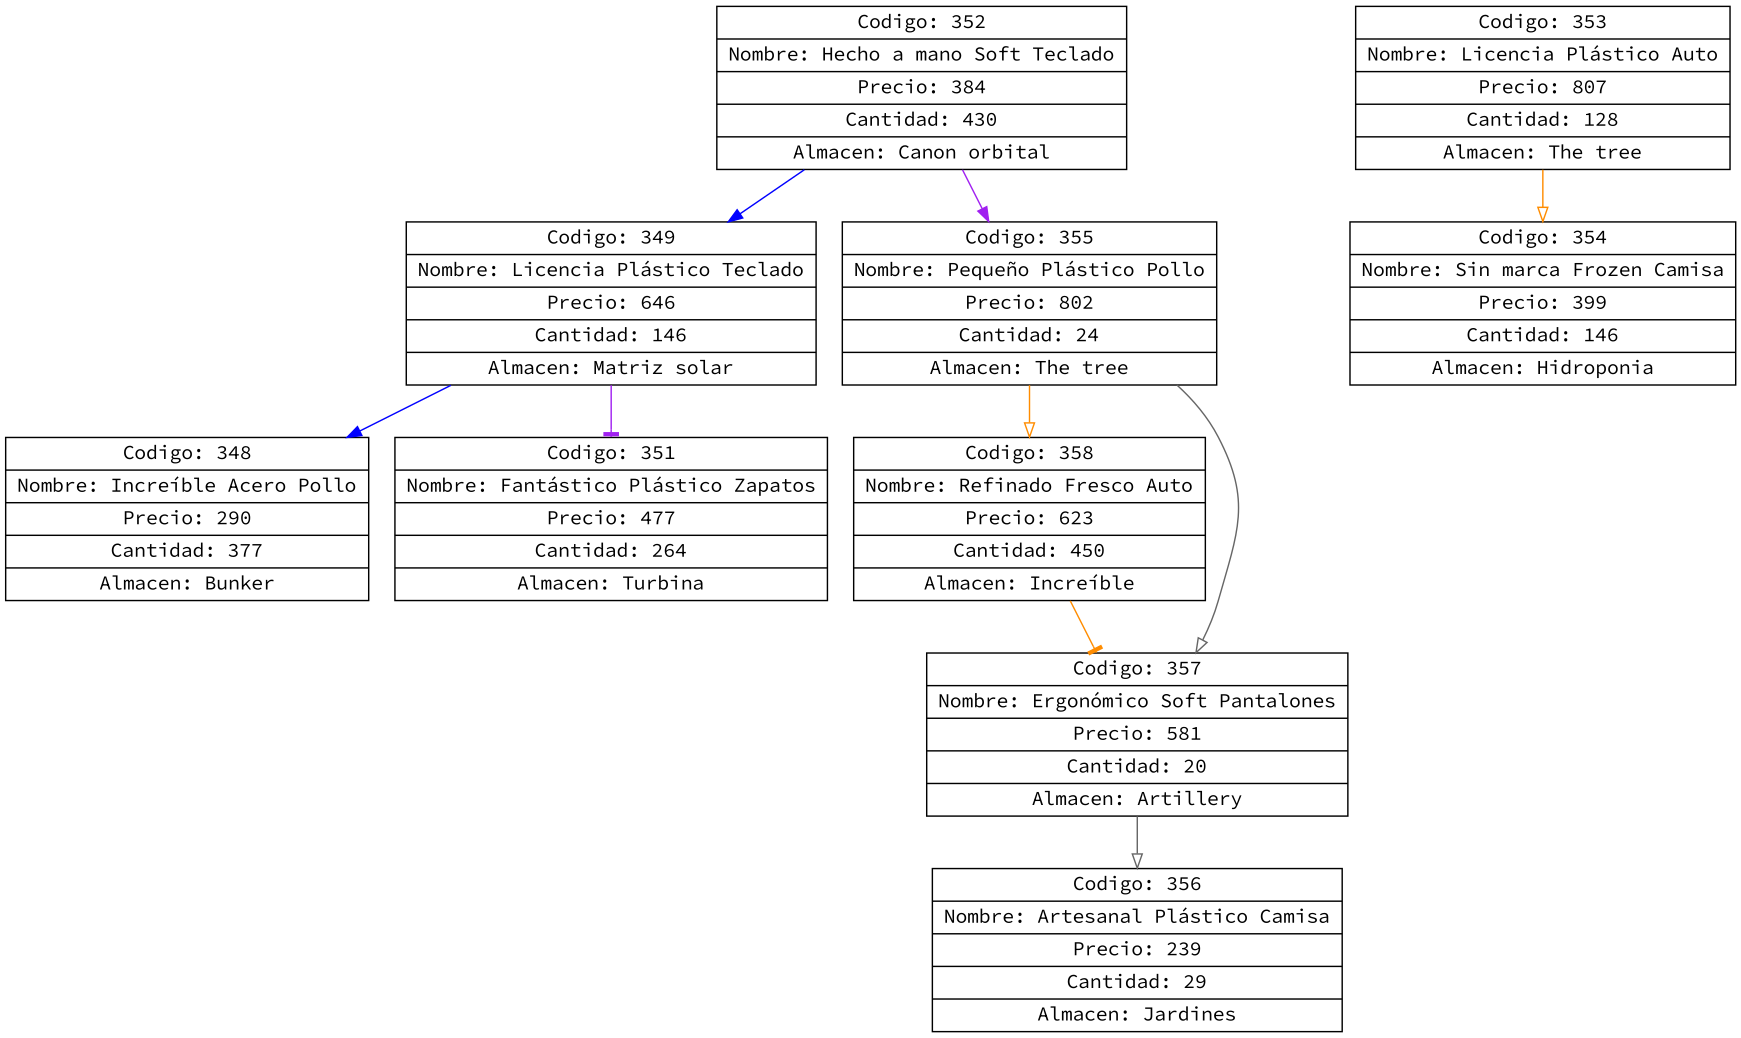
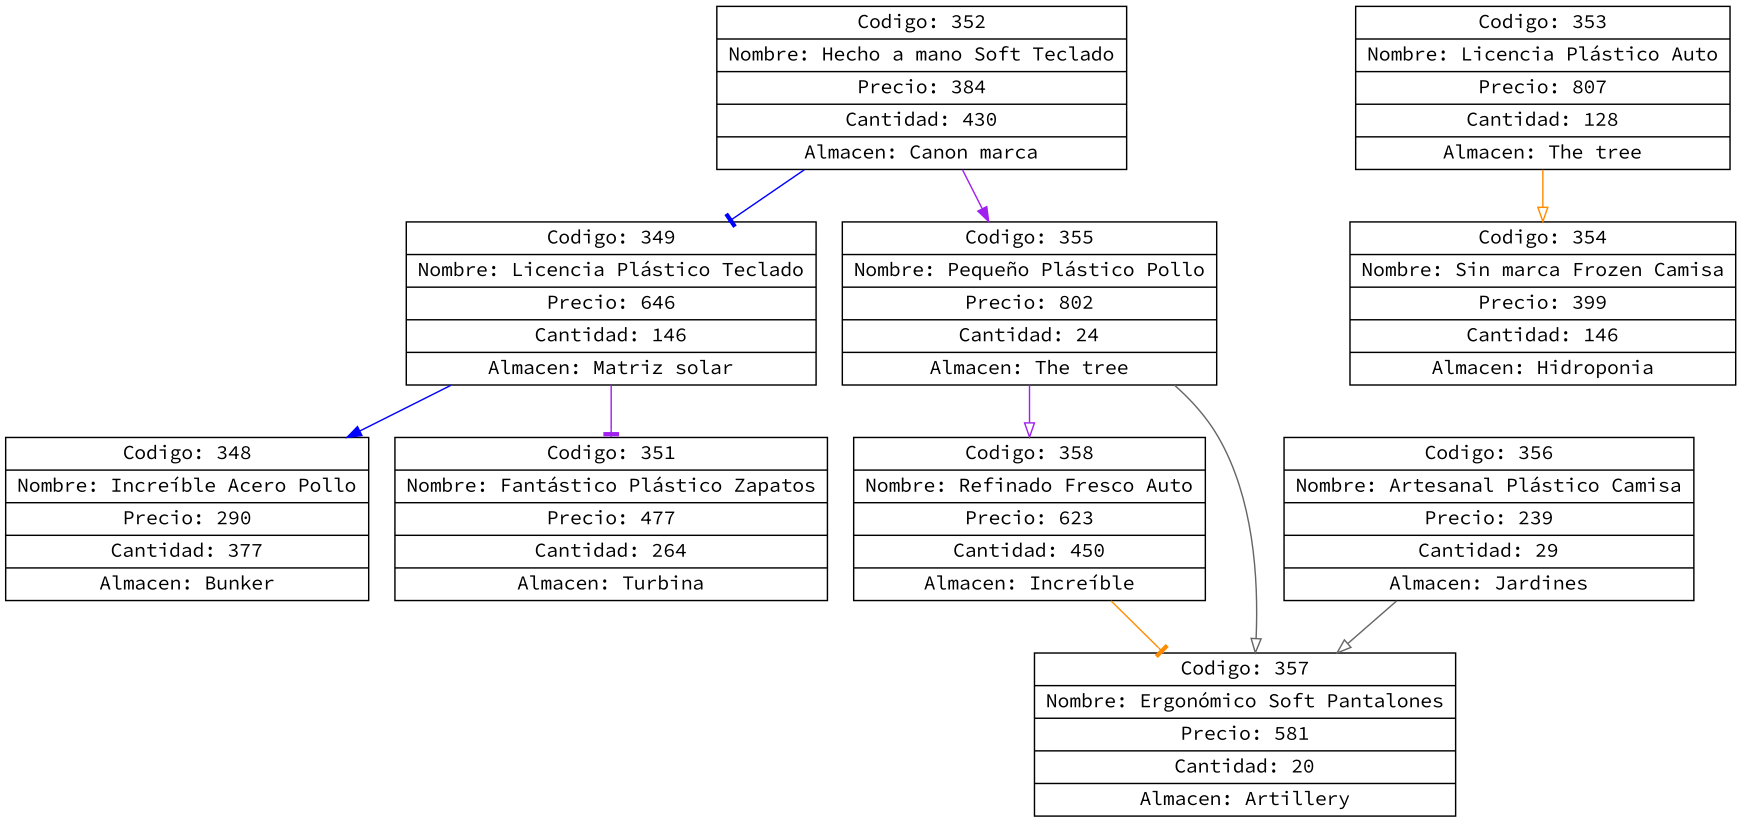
node "Codigo: 352": text "Almacen: Canon orbital" -> "Almacen: Canon marca"
edge "Codigo: 352" -> "Codigo: 349": arrowhead normal -> tee
edge "Codigo: 355" -> "Codigo: 358": color darkorange -> purple
edge "Codigo: 357" -> "Codigo: 356": reversed
